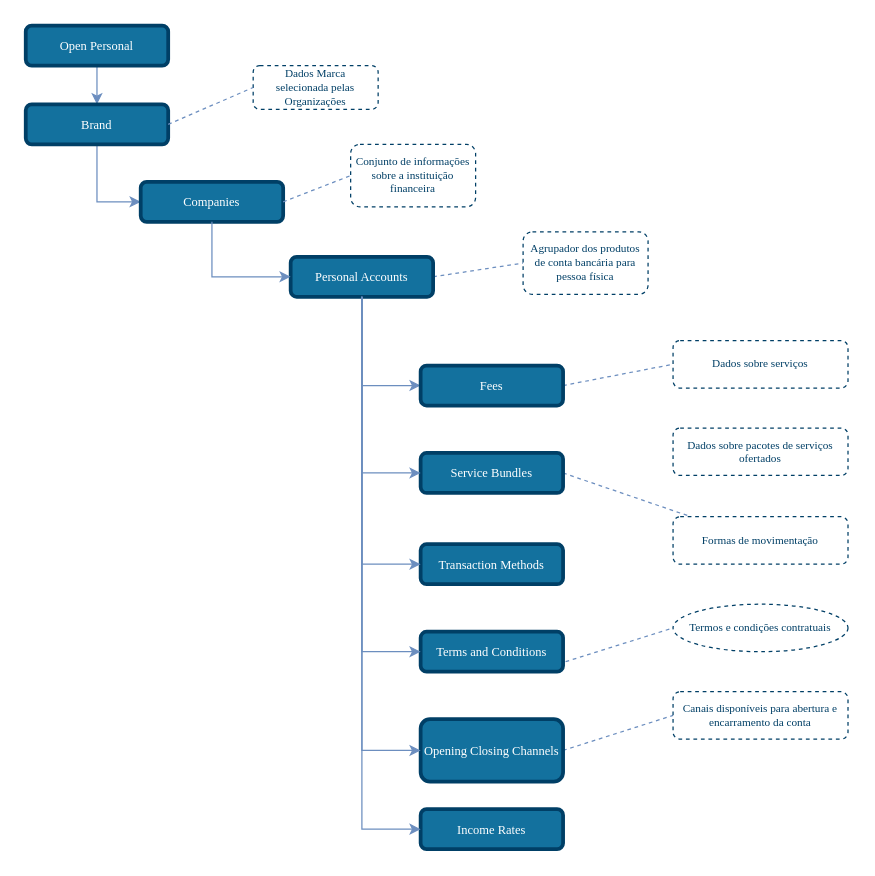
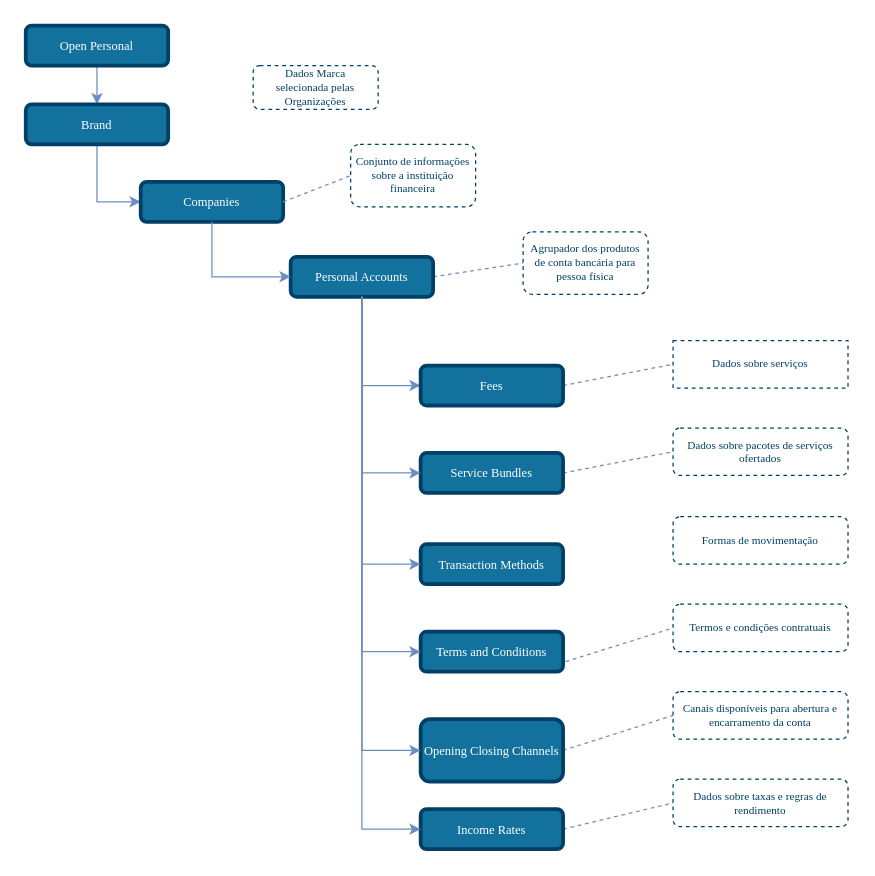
edge "Dados Marca selecionada pelas Organizações" -- "Brand": removed
node "Dados sobre serviços": shape rounded rectangle -> rectangle
edge "Service Bundles" -- "Formas de movimentação": now "Service Bundles" -- "Dados sobre pacotes de serviços ofertados"
node "Termos e condições contratuais": shape ellipse -> rounded rectangle
node "Dados sobre taxas e regras de rendimento": added
edge "Dados sobre taxas e regras de rendimento" -- "Income Rates": added
